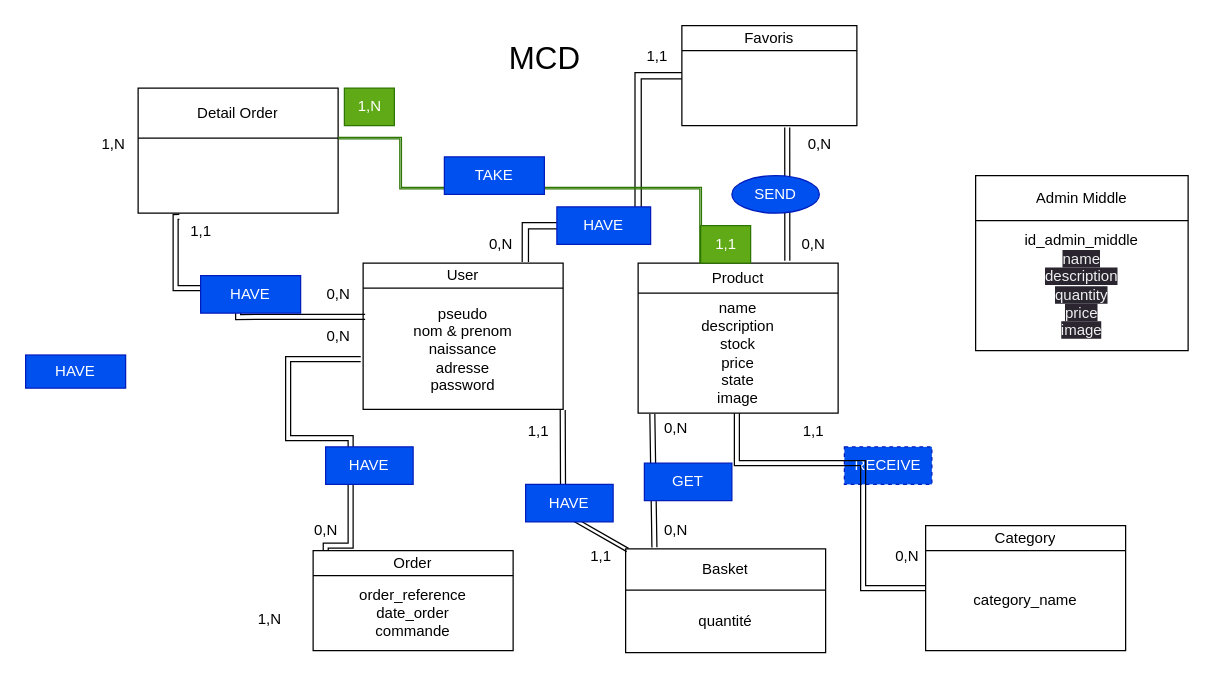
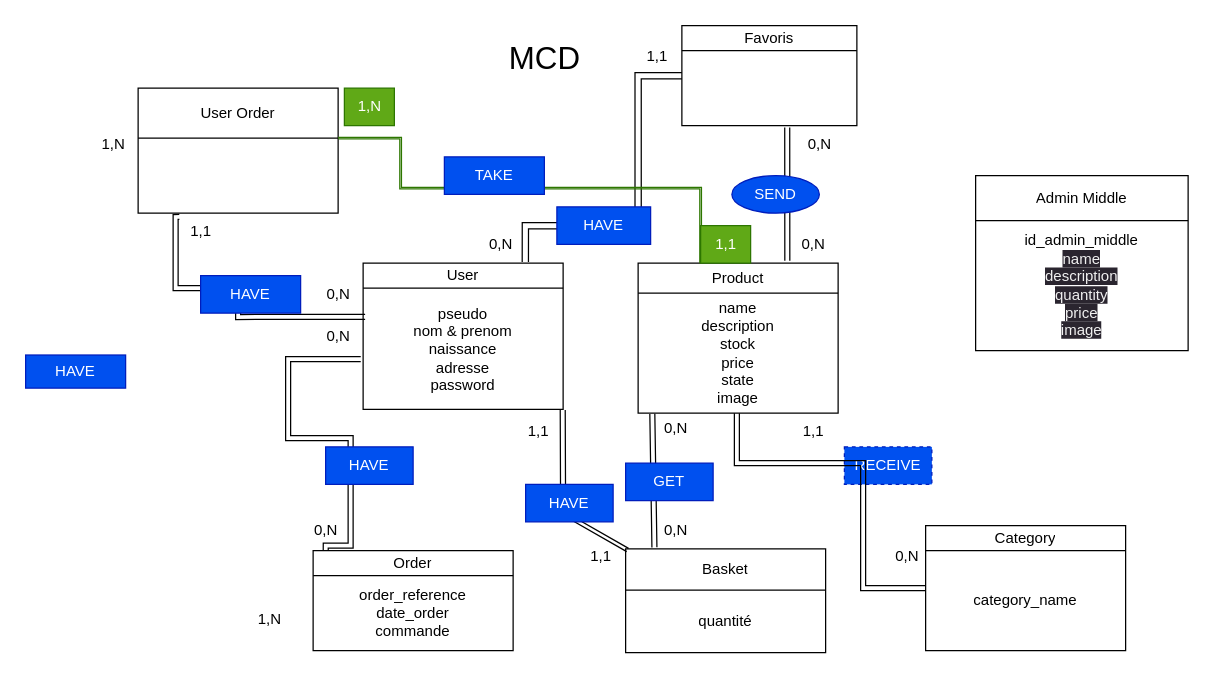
node "Detail Order": label "Detail Order" -> "User Order"
node "GET": moved (688, 482) -> (669, 482)
